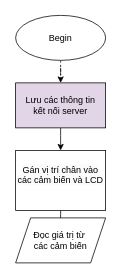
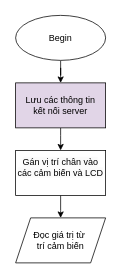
edge "Begin" -> "Lưu các thông tin kết nối server": style dashed -> solid
node "Gán vị trí chân vào các cảm biến và LCD": size 90x60 -> 90x45
node "Đọc giá trị từ các cảm biến": label "Đọc giá trị từ các cảm biến" -> "Đọc giá trị từ trí cảm biến"
